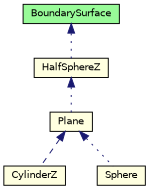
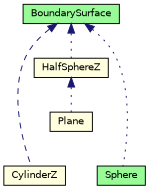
edge "Sphere" -> "Plane": now "Sphere" -> "BoundarySurface"
edge "CylinderZ" -> "Plane": now "CylinderZ" -> "BoundarySurface"
node "Sphere": fillcolor lightyellow -> palegreen
